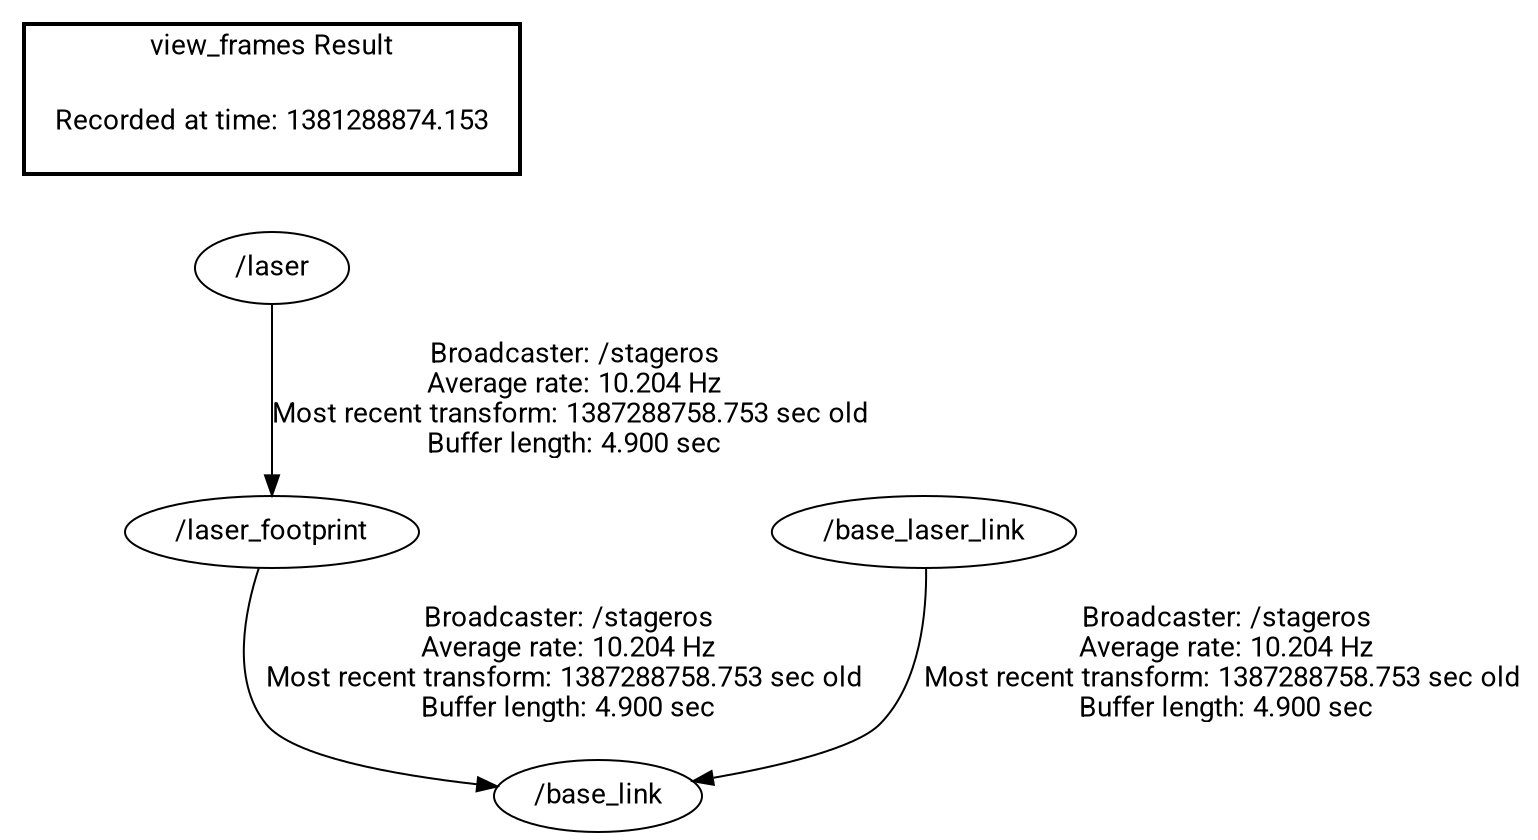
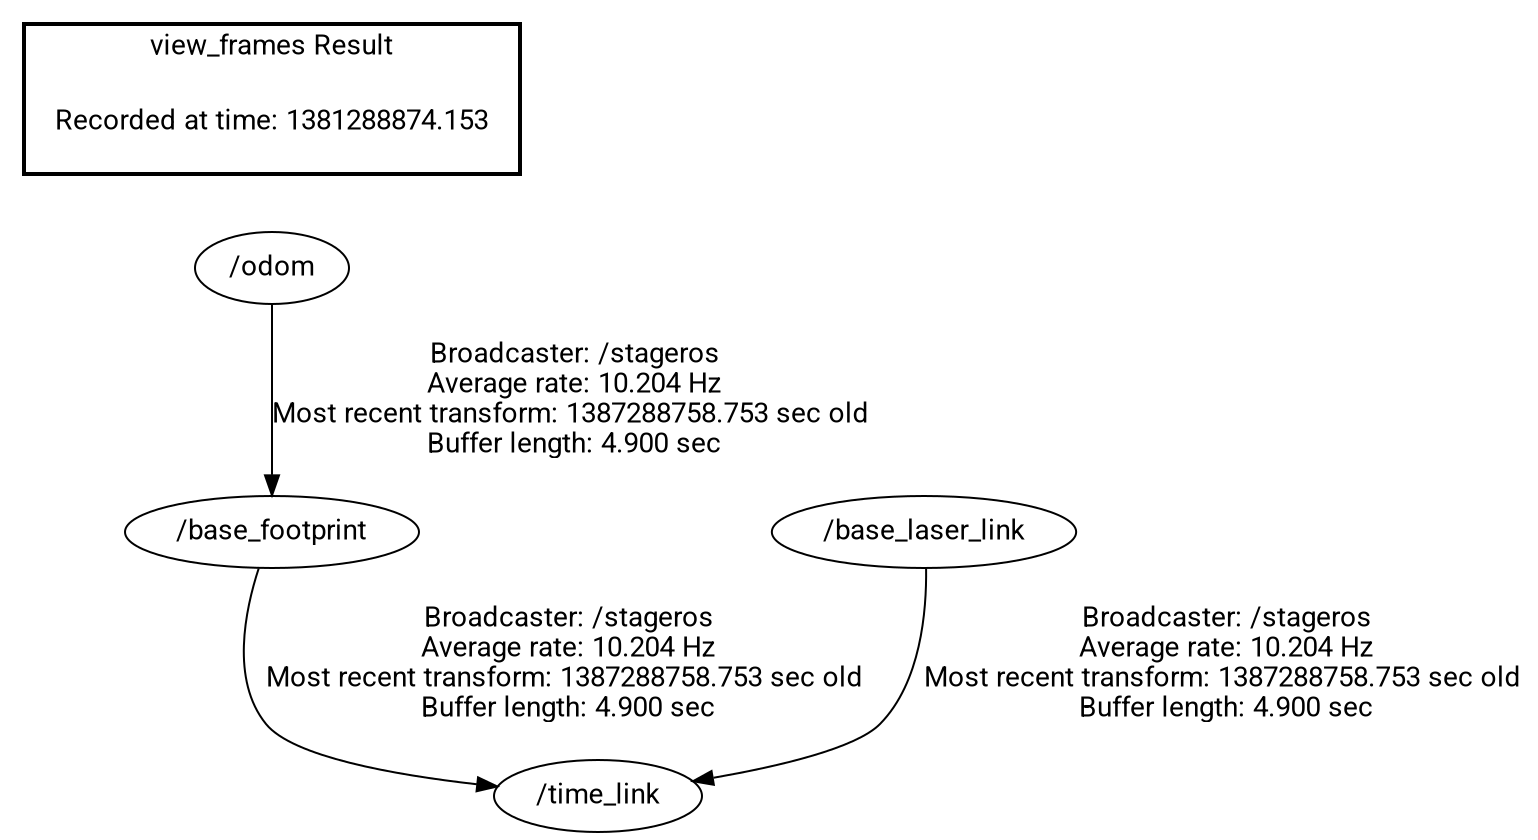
node "/laser": label "/laser" -> "/odom"
node "/laser_footprint": label "/laser_footprint" -> "/base_footprint"
node "/base_link": label "/base_link" -> "/time_link"
